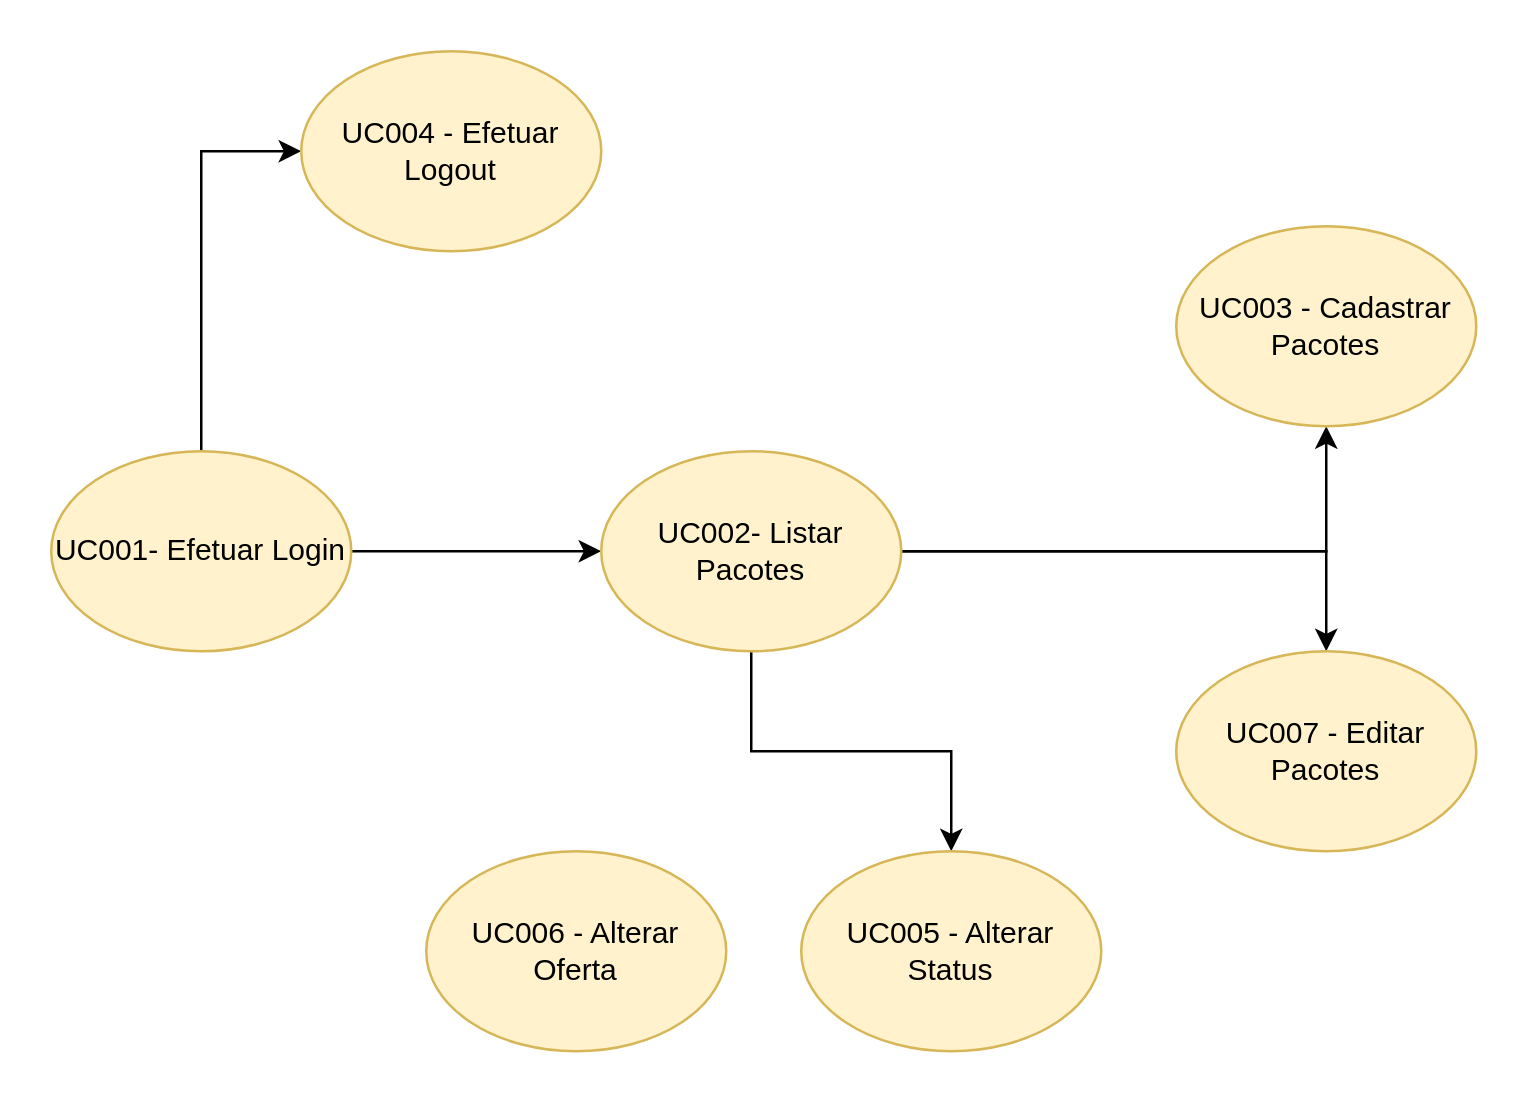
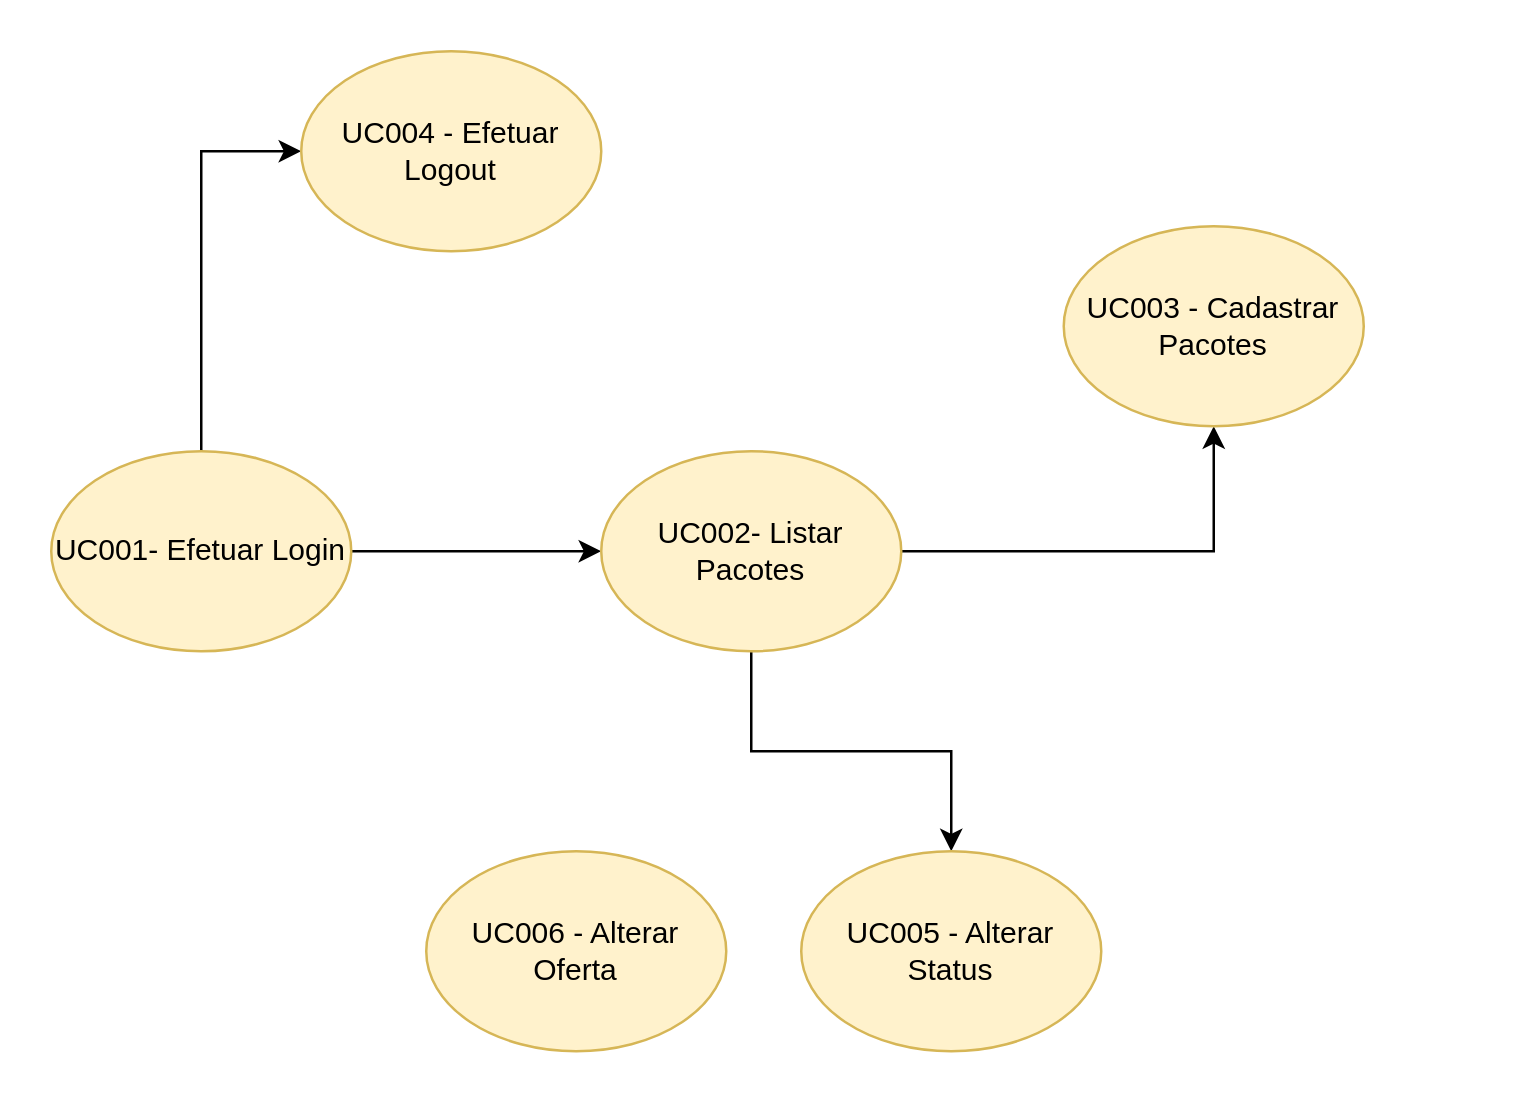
node "UC003 - Cadastrar Pacotes": moved (1326, 326) -> (1214, 326)
edge "UC002- Listar Pacotes" -> "UC007 - Editar Pacotes": removed
node "UC007 - Editar Pacotes": removed
